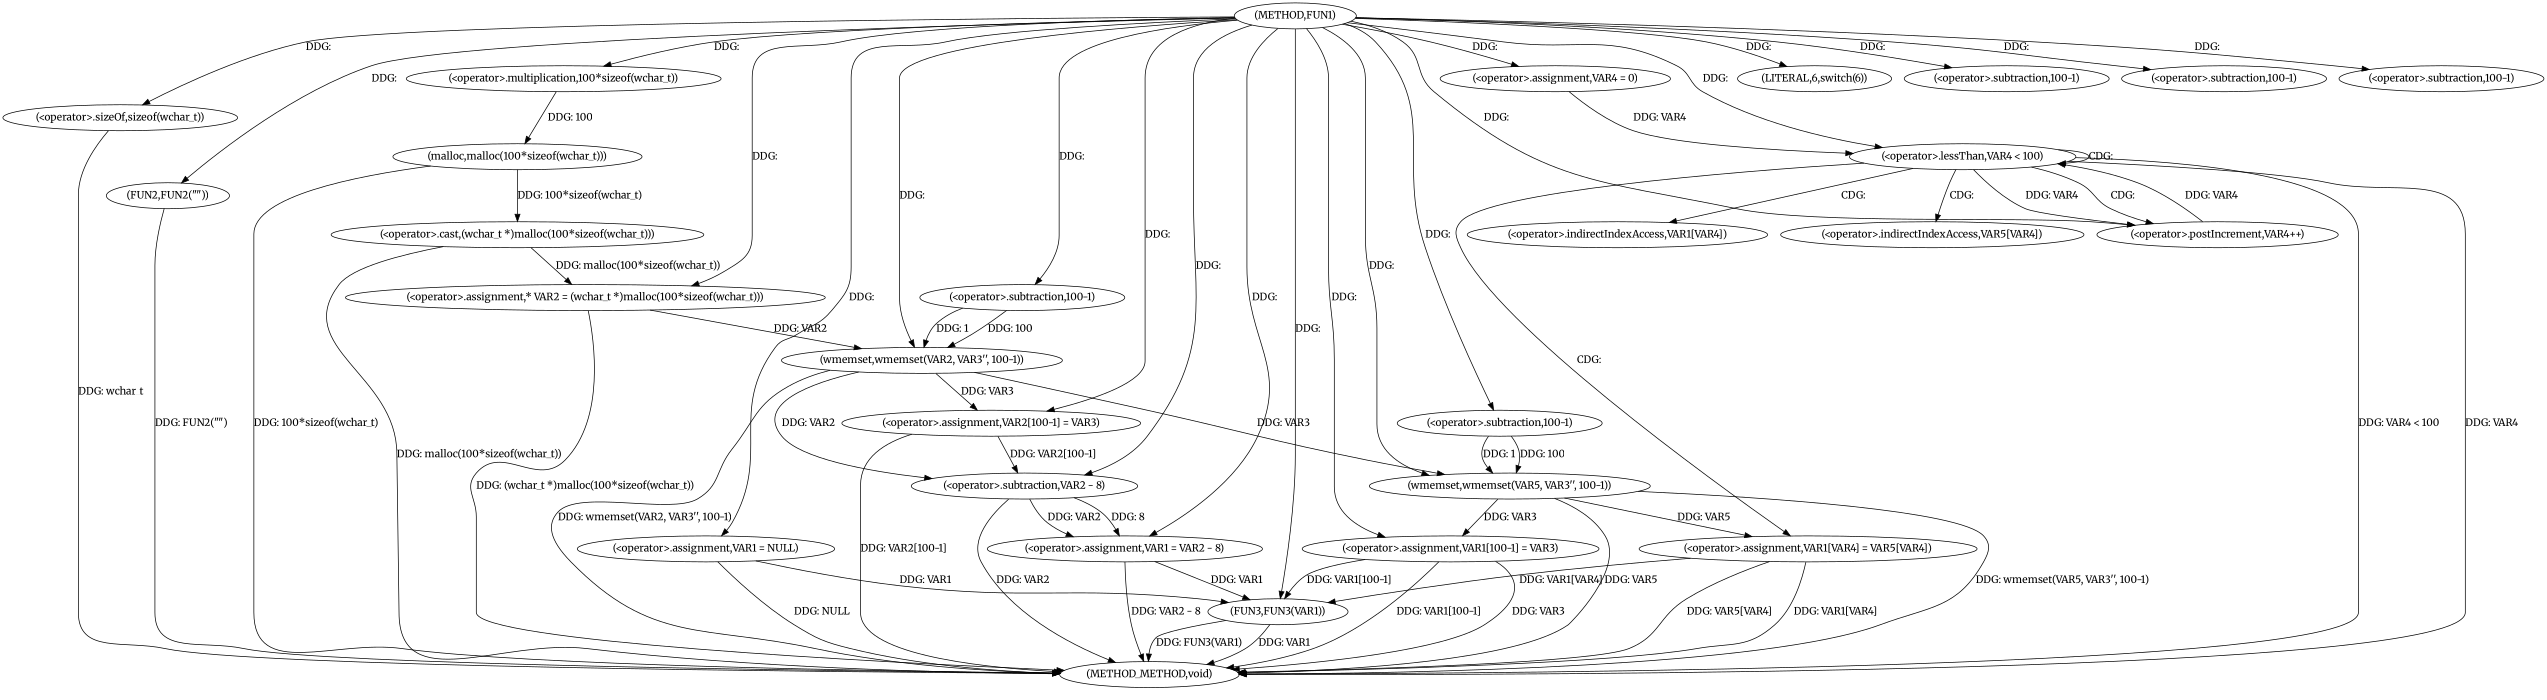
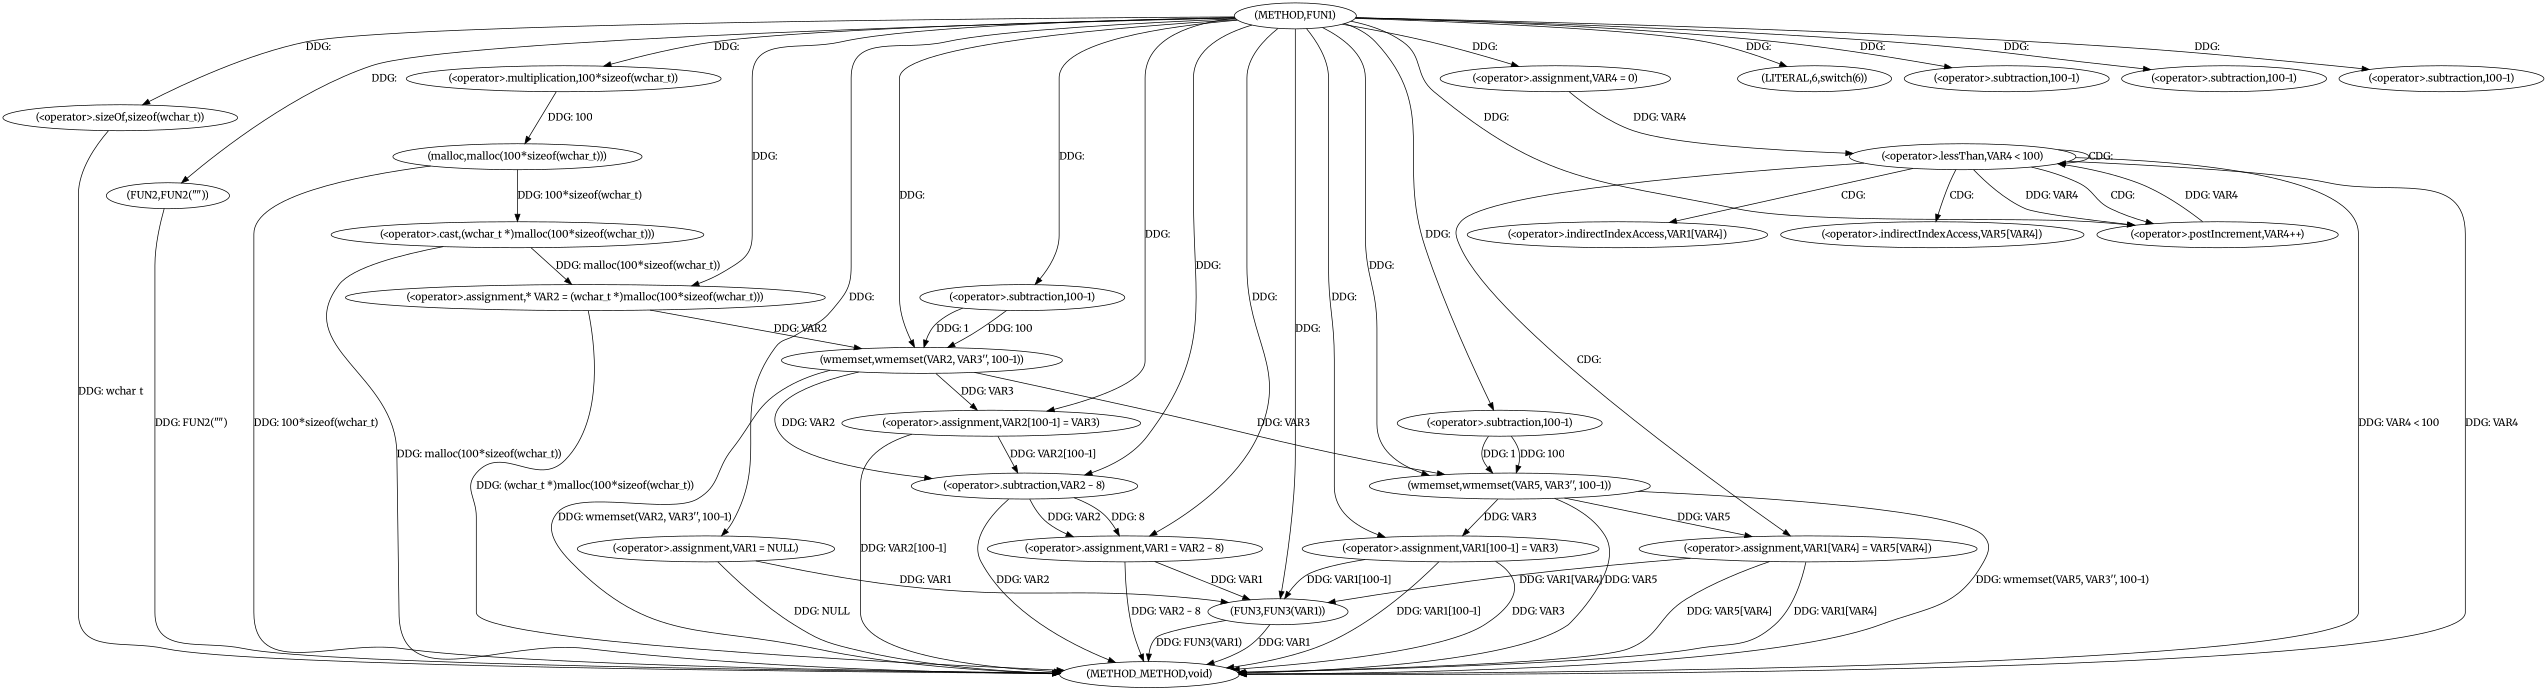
edge "(METHOD,FUN1)" -> "(<operator>.lessThan,VAR4 < 100)": removed, label "DDG:"
